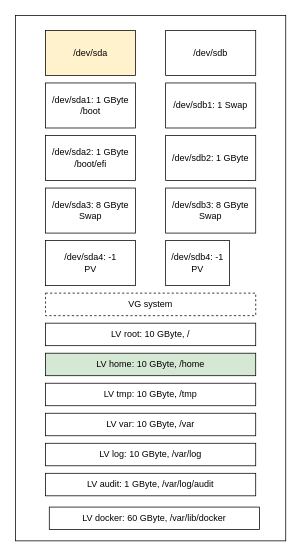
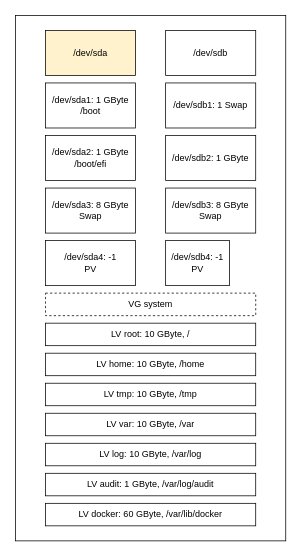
node "LV home: 10 GByte, /home": fillcolor #d5e8d4 -> #ffffff
node "LV docker: 60 GByte, /var/lib/docker": moved (154, 518) -> (150, 514)
